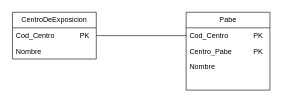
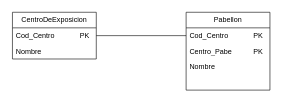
node "Pabe": label "Pabe" -> "Pabellon"
